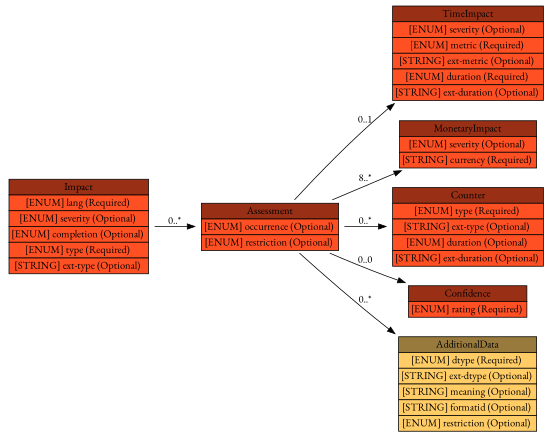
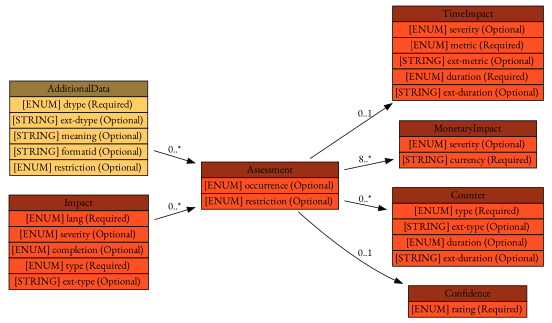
edge "Assessment" -> "Confidence": label "0..0" -> "0..1"
edge "Assessment" -> "AdditionalData": reversed
